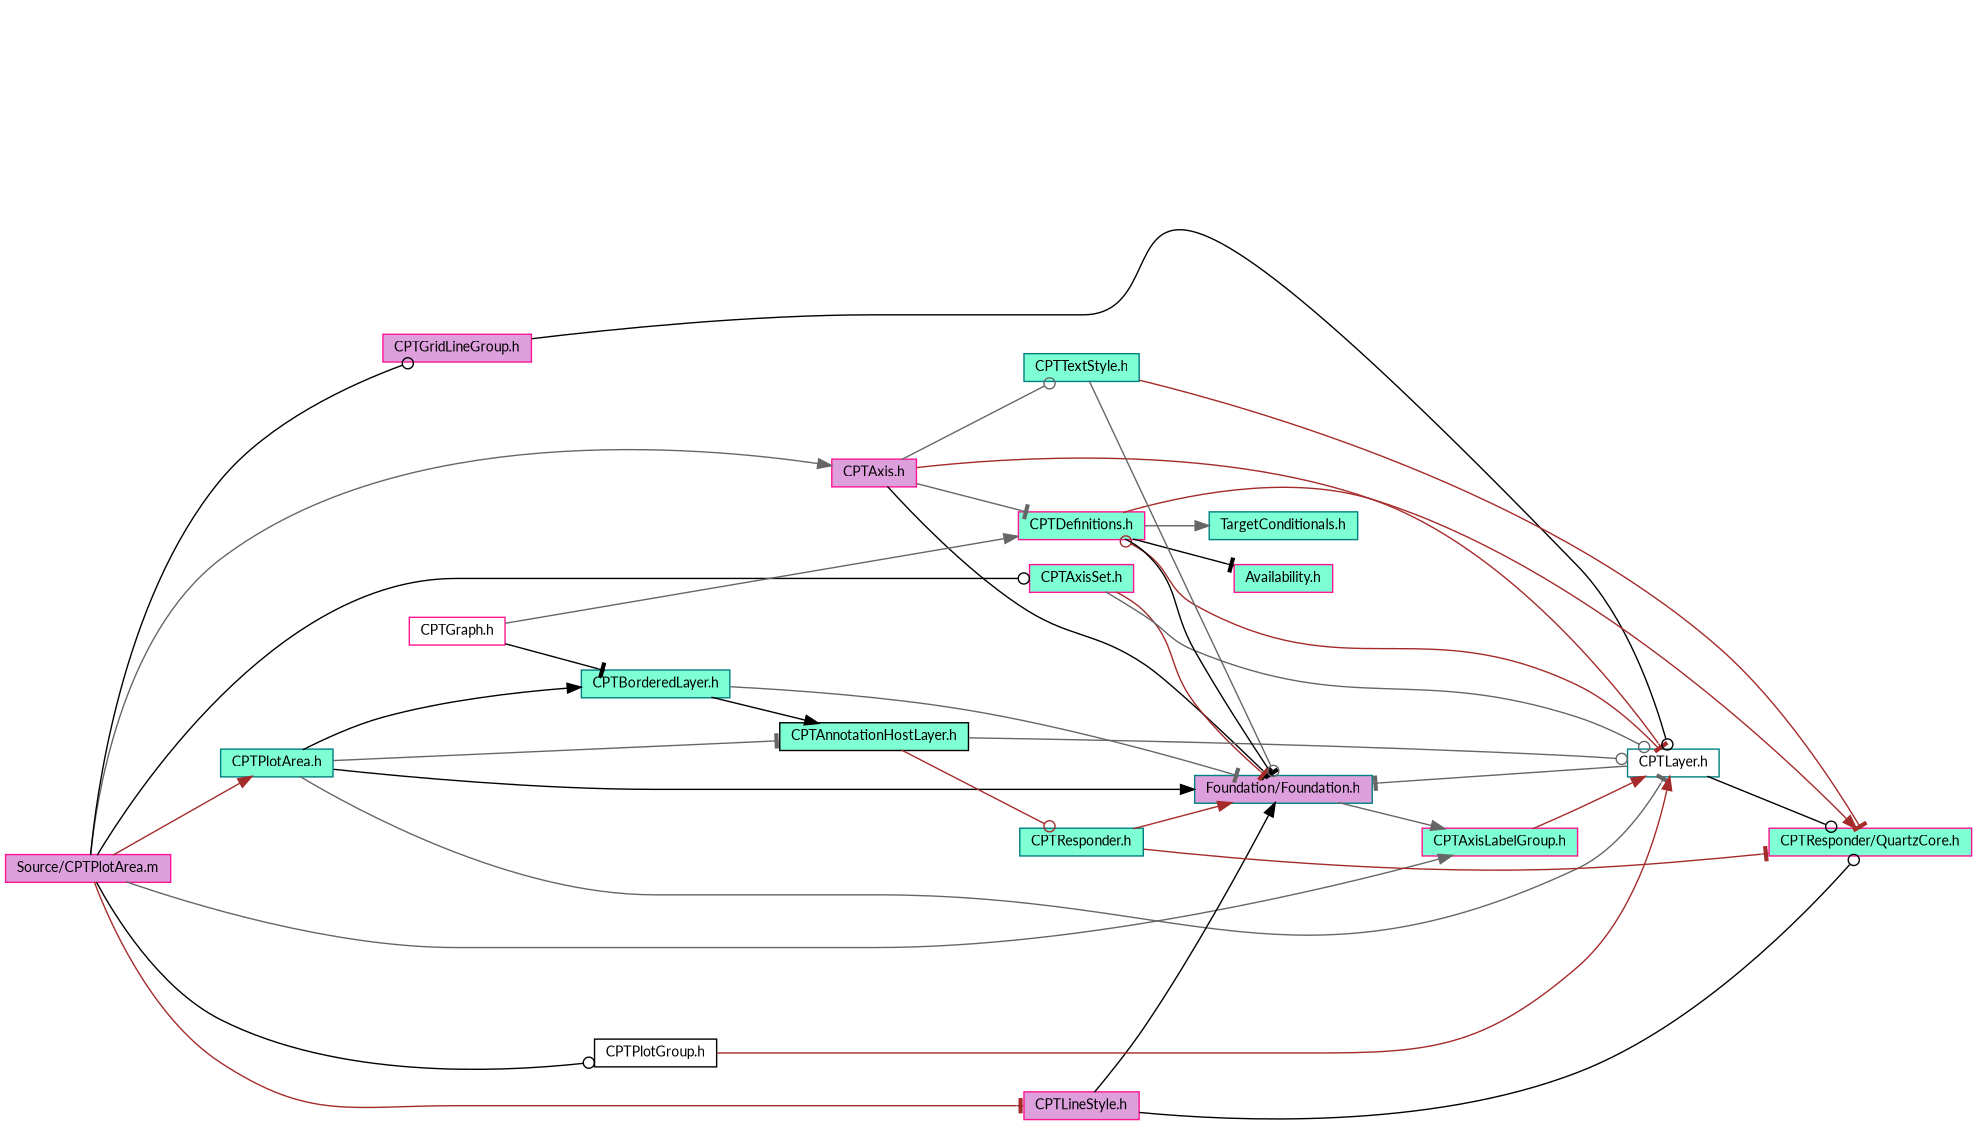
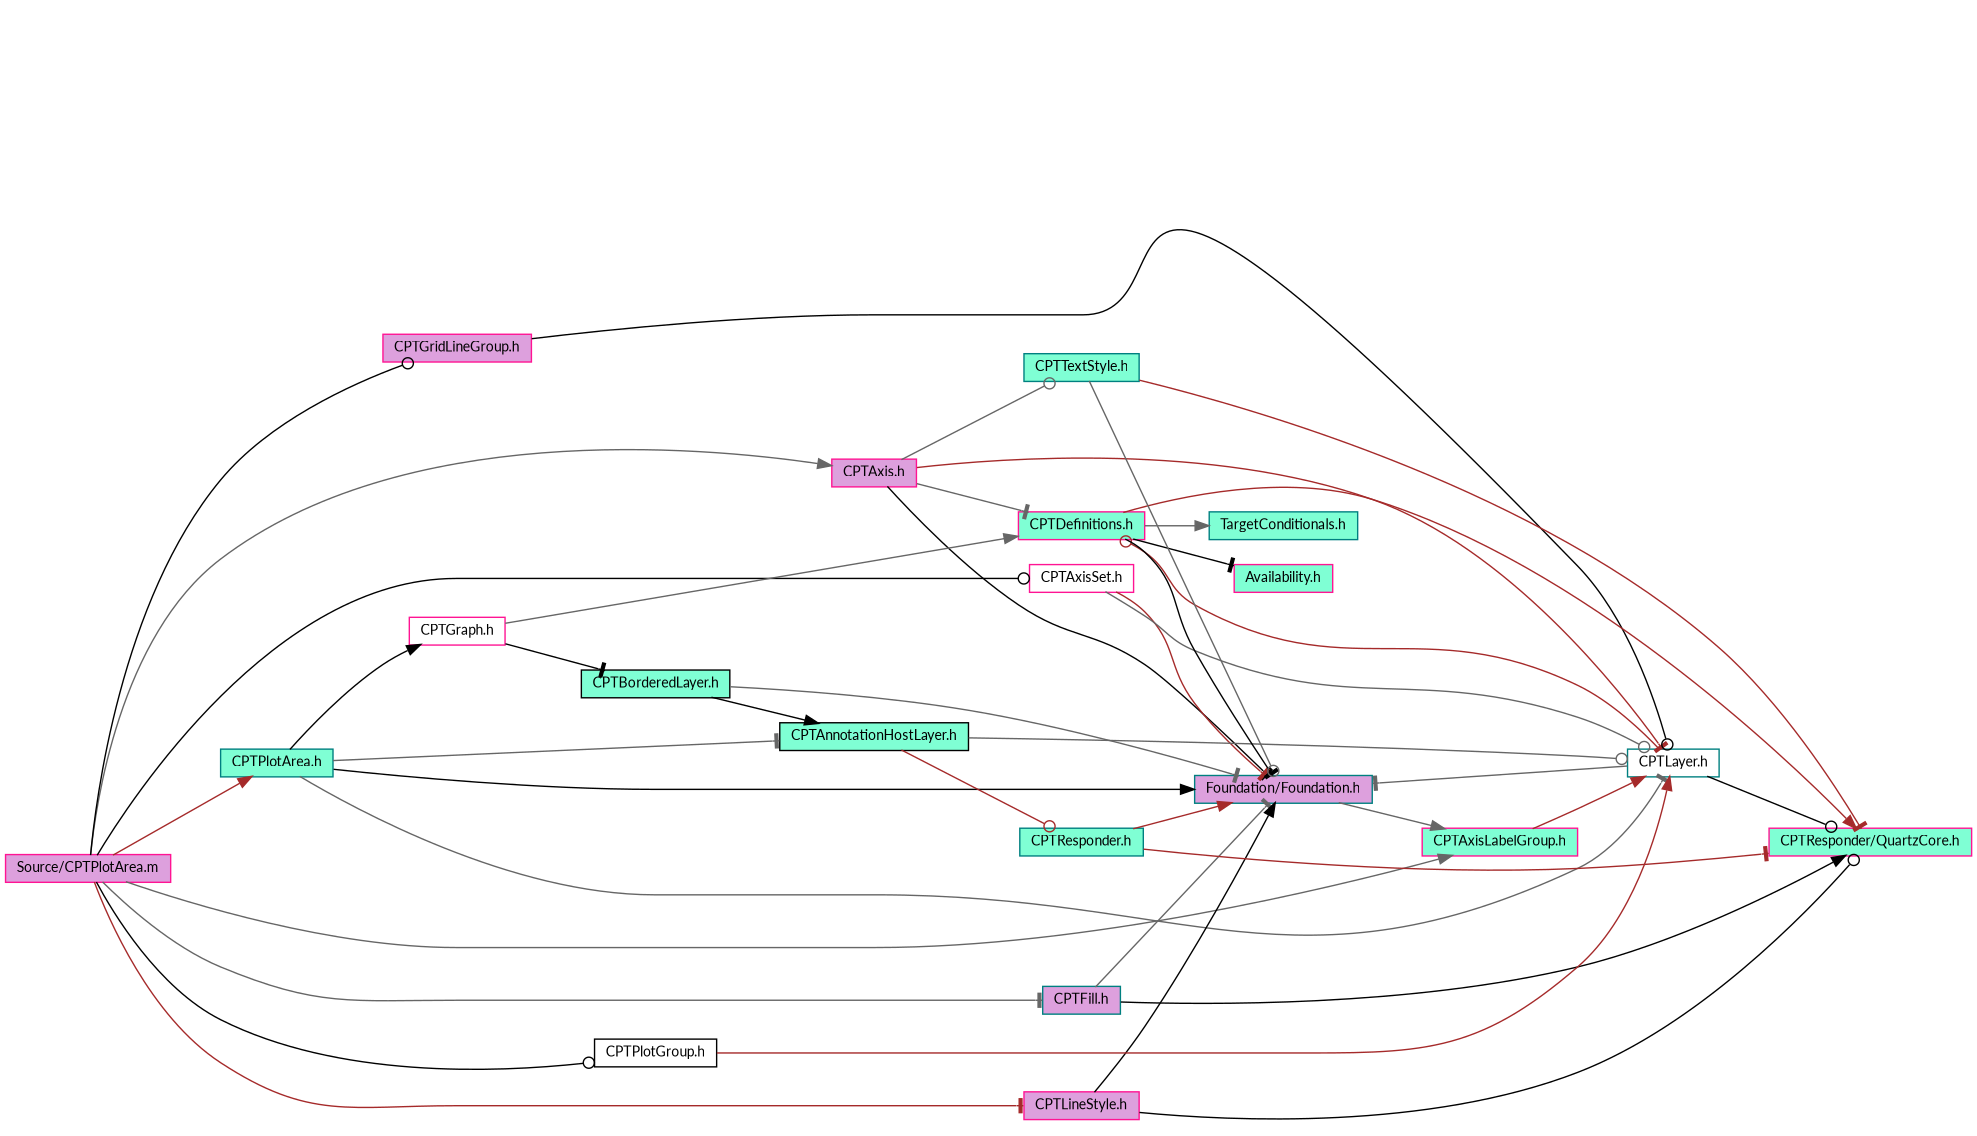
node "CPTAxisSet.h": fillcolor aquamarine -> white
node "CPTBorderedLayer.h": color teal -> black
edge "CPTPlotArea.h" -> "CPTBorderedLayer.h": now "CPTPlotArea.h" -> "CPTGraph.h"
node "CPTFill.h": added
